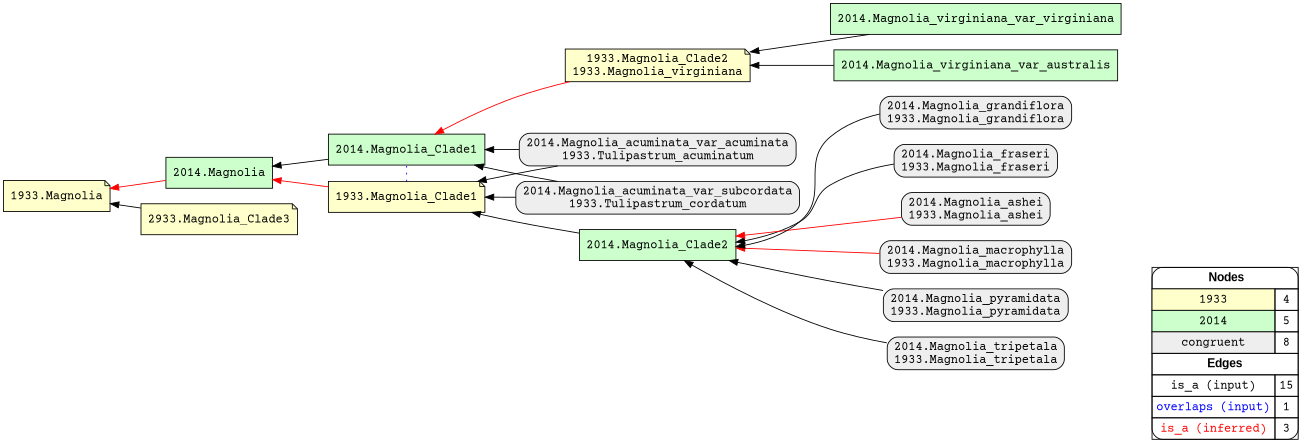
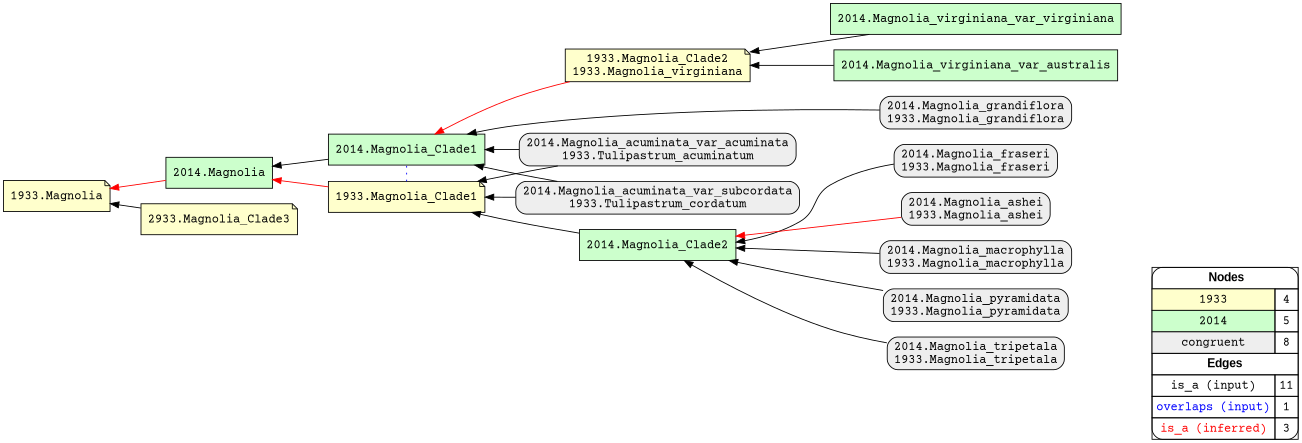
edge "2014.Magnolia_grandiflora 1933.Magnolia_grandiflora" -> "2014.Magnolia_Clade2": now "2014.Magnolia_grandiflora 1933.Magnolia_grandiflora" -> "2014.Magnolia_Clade1"
edge "2014.Magnolia_macrophylla 1933.Magnolia_macrophylla" -> "2014.Magnolia_Clade2": color #ff0000 -> #000000
node "Nodes": text "15" -> "11"
